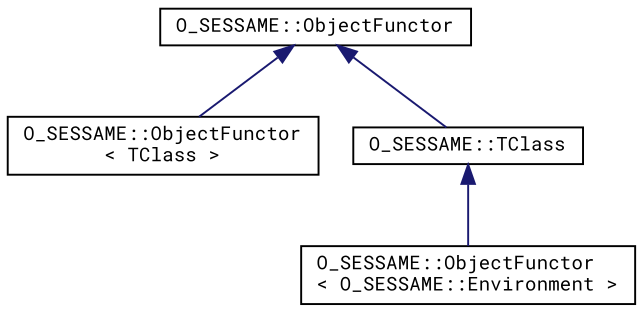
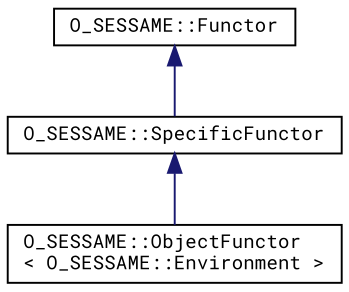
node "O_SESSAME::ObjectFunctor": label "O_SESSAME::ObjectFunctor" -> "O_SESSAME::Functor"
node "O_SESSAME::ObjectFunctor < TClass >": removed
node "O_SESSAME::TClass": label "O_SESSAME::TClass" -> "O_SESSAME::SpecificFunctor"
